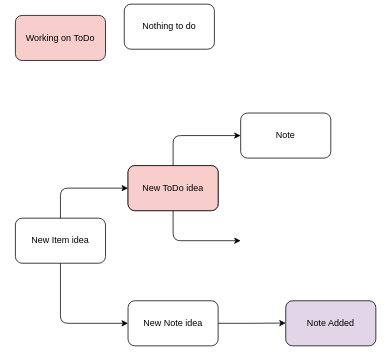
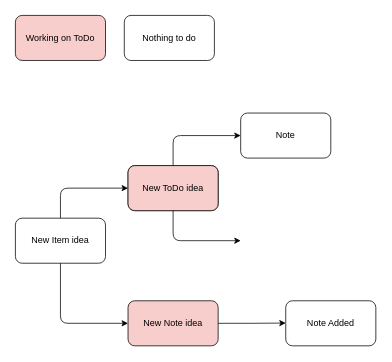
node "Nothing to do": moved (169, 27) -> (169, 38)
node "New Note idea": fillcolor #ffffff -> #f8cecc
node "Note Added": fillcolor #e1d5e7 -> #ffffff
